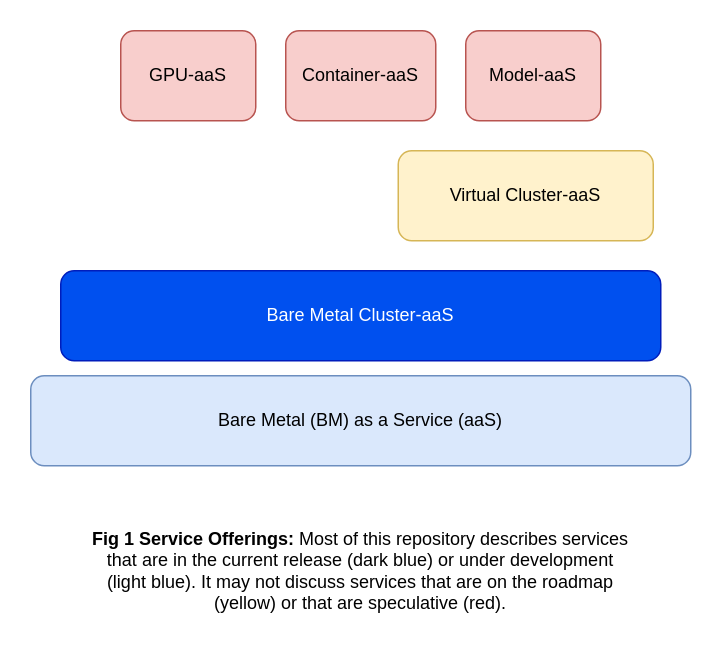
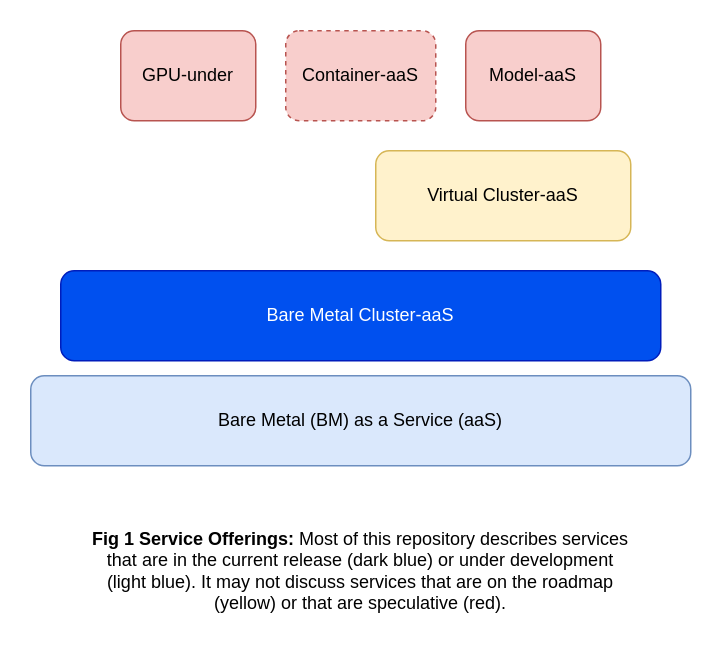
node "GPU-aaS": label "GPU-aaS" -> "GPU-under"
node "Container-aaS": style solid -> dashed
node "Virtual Cluster-aaS": moved (526, 196) -> (503, 196)
